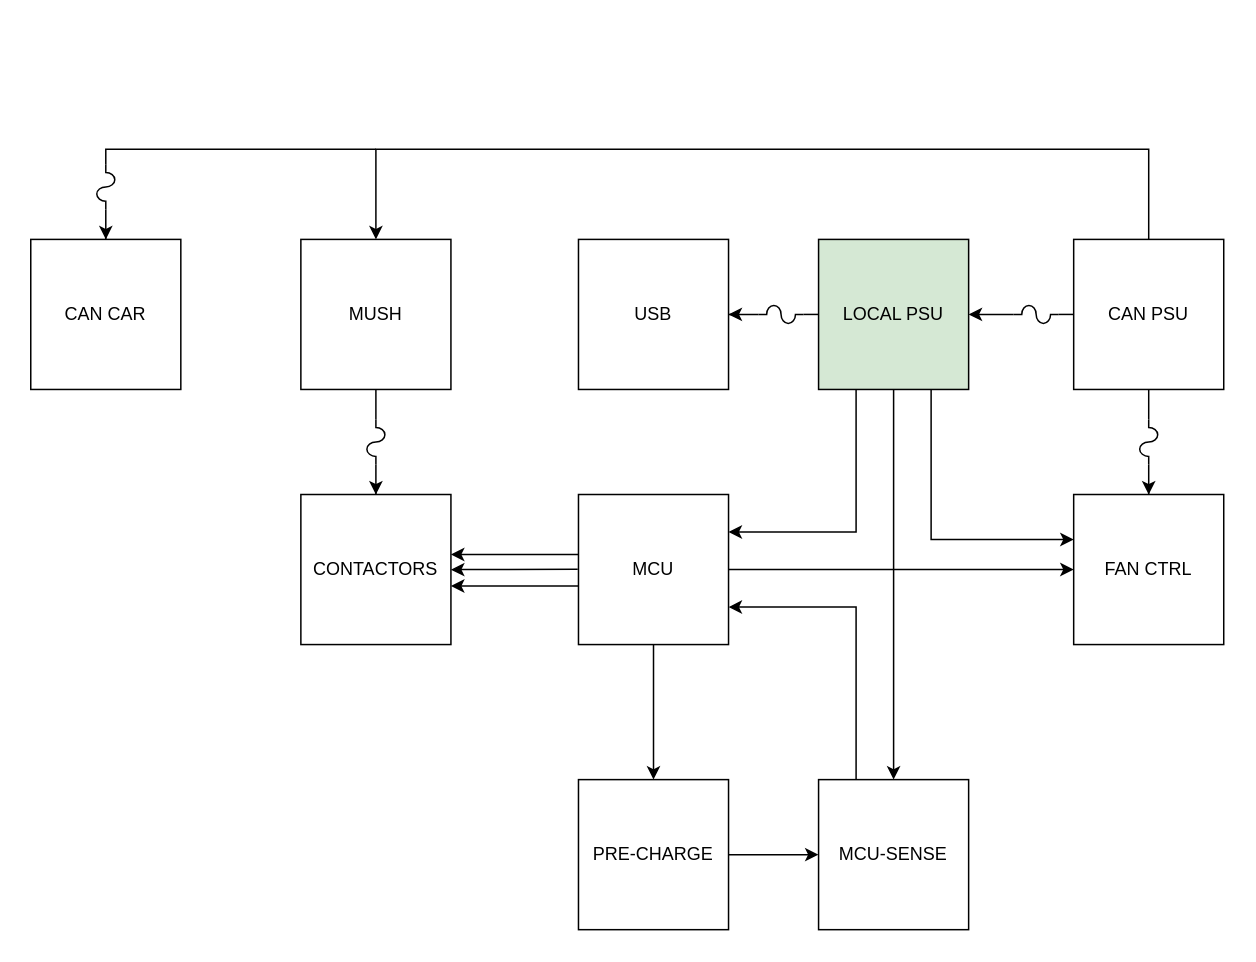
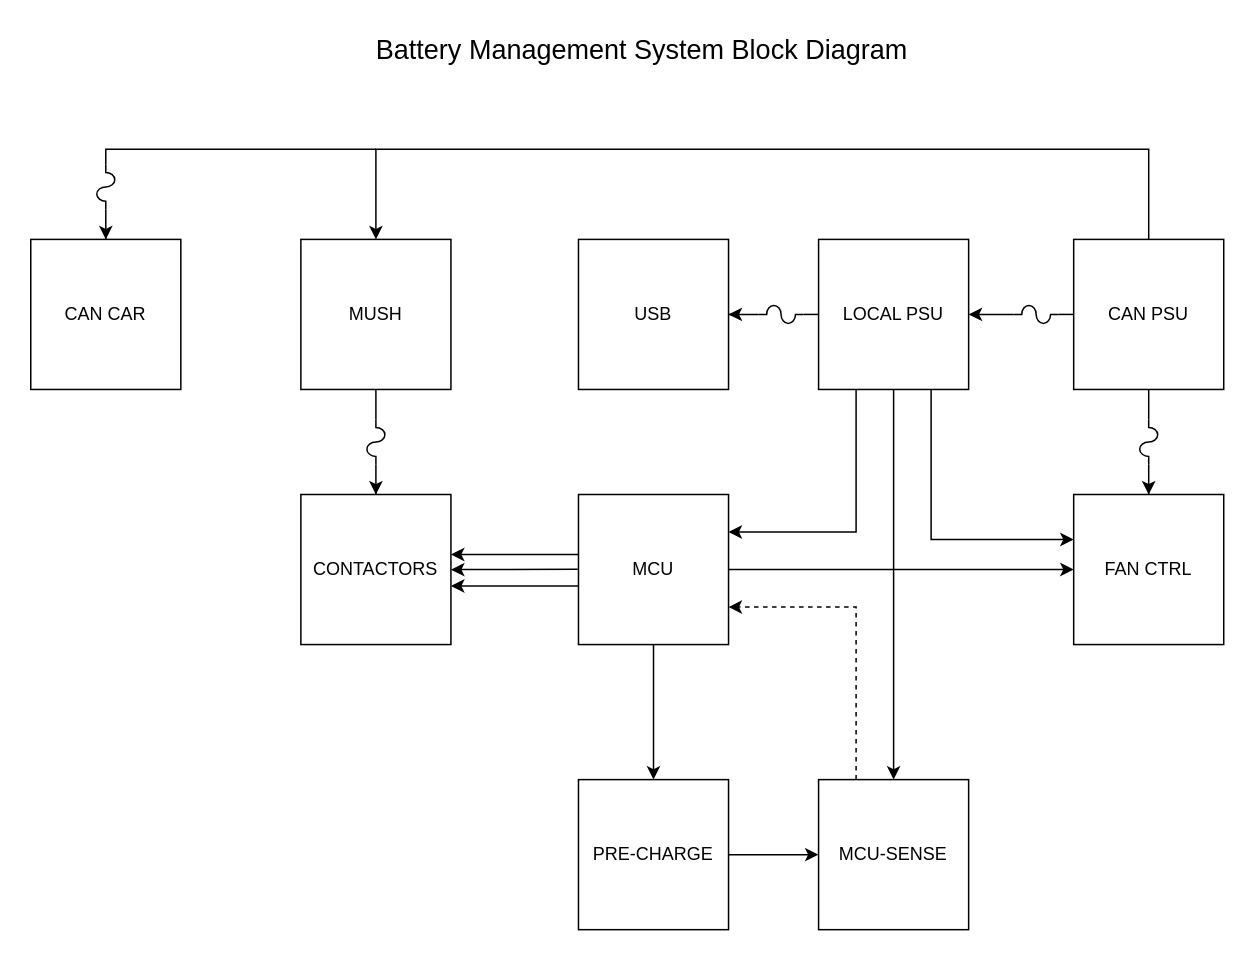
node "Battery Management System Block Diagram": added
node "LOCAL PSU": fillcolor #d5e8d4 -> #ffffff
edge "MCU-SENSE" -> "MCU": style solid -> dashed
